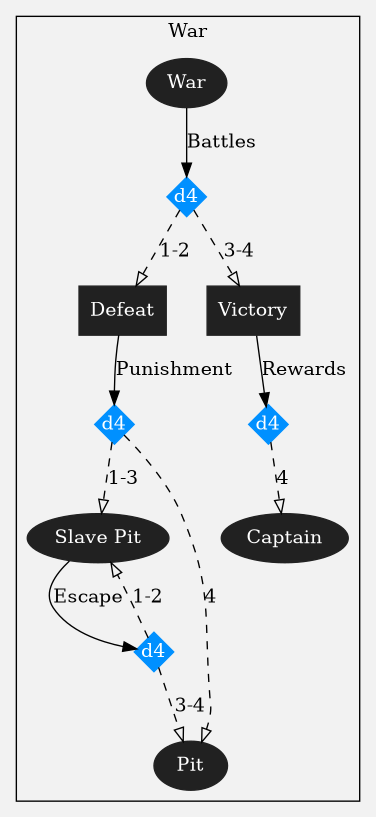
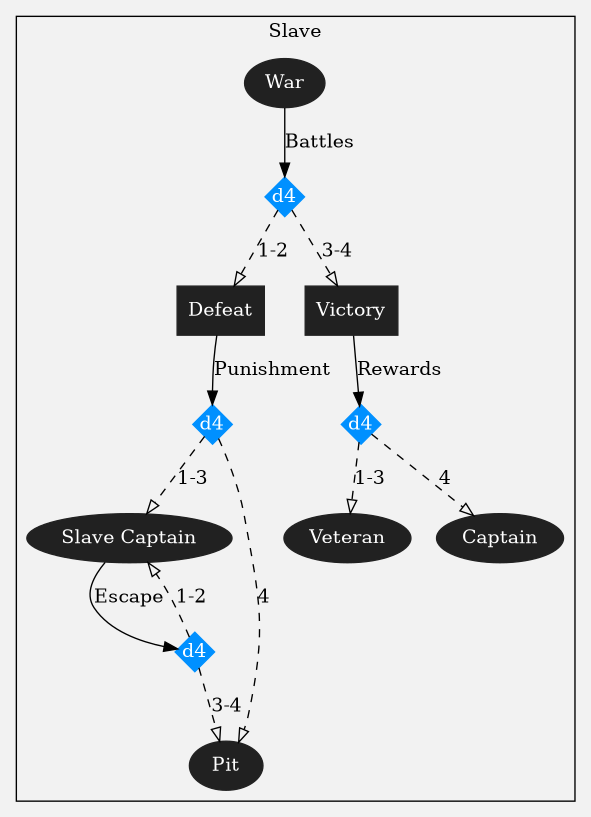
cluster "War": label "War" -> "Slave"
node "Slave Pit": label "Slave Pit" -> "Slave Captain"
node "Veteran": added
